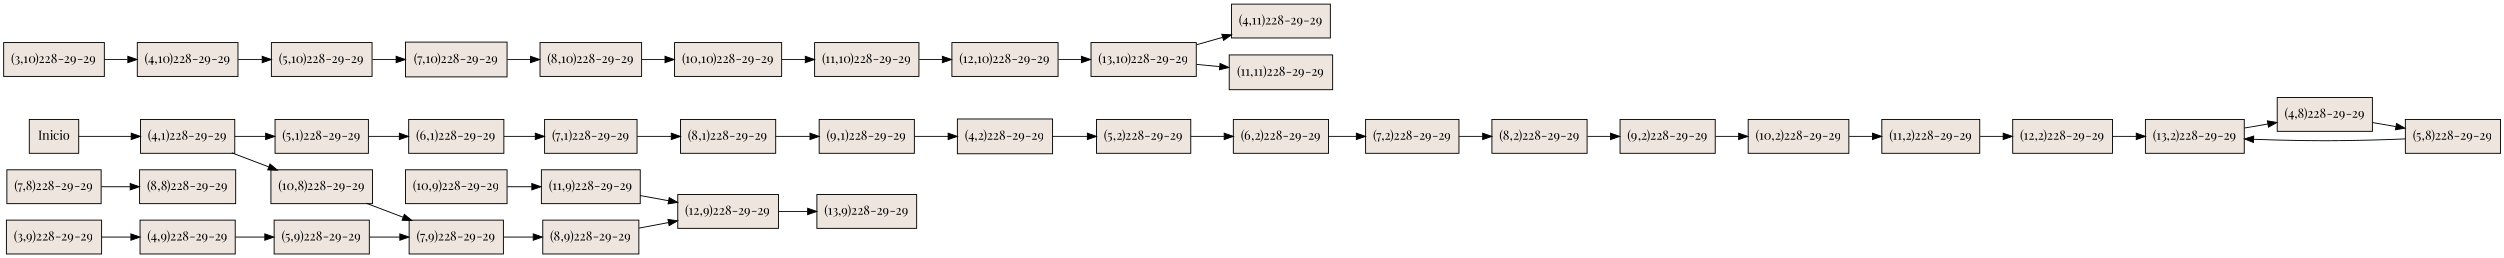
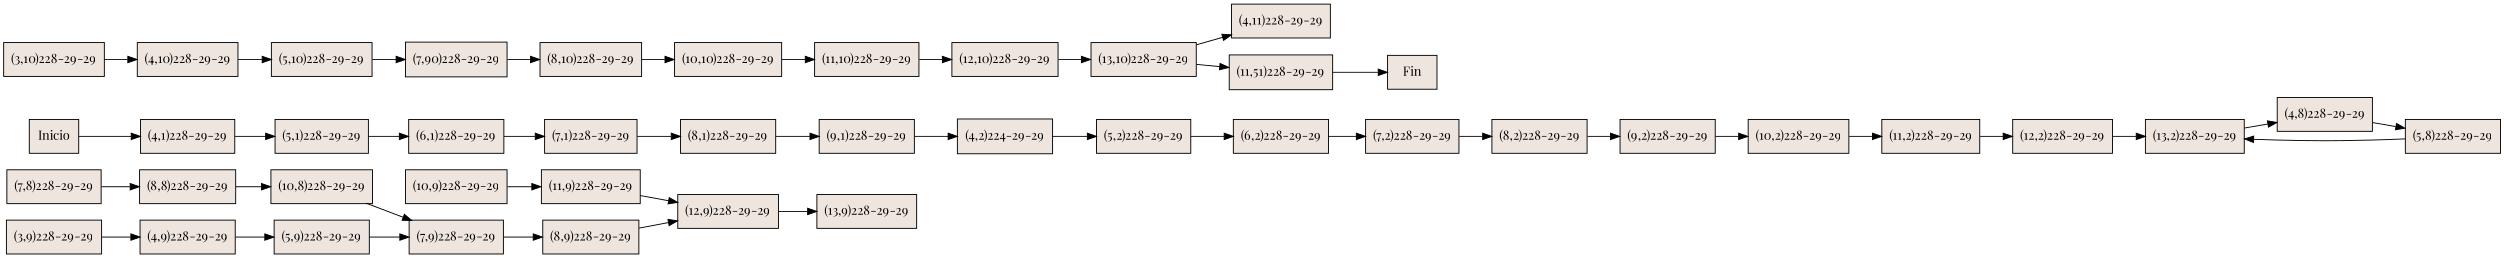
node "(7,10)228-29-29": label "(7,10)228-29-29" -> "(7,90)228-29-29"
node "(11,11)228-29-29": label "(11,11)228-29-29" -> "(11,51)228-29-29"
node "Fin": added
node "(4,2)228-29-29": label "(4,2)228-29-29" -> "(4,2)224-29-29"
edge "(4,1)228-29-29" -> "(10,8)228-29-29": now "(8,8)228-29-29" -> "(10,8)228-29-29"
